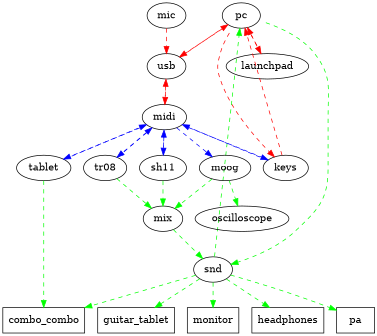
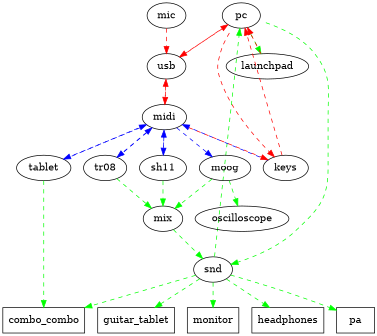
edge "pc" -> "launchpad": color red -> green
edge "midi" -> "keys": color blue -> red
